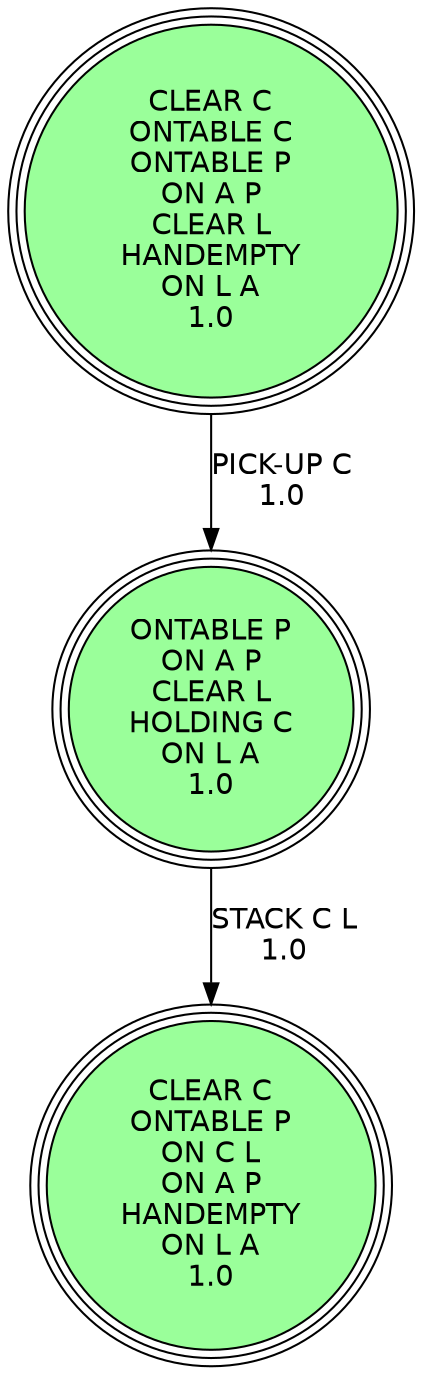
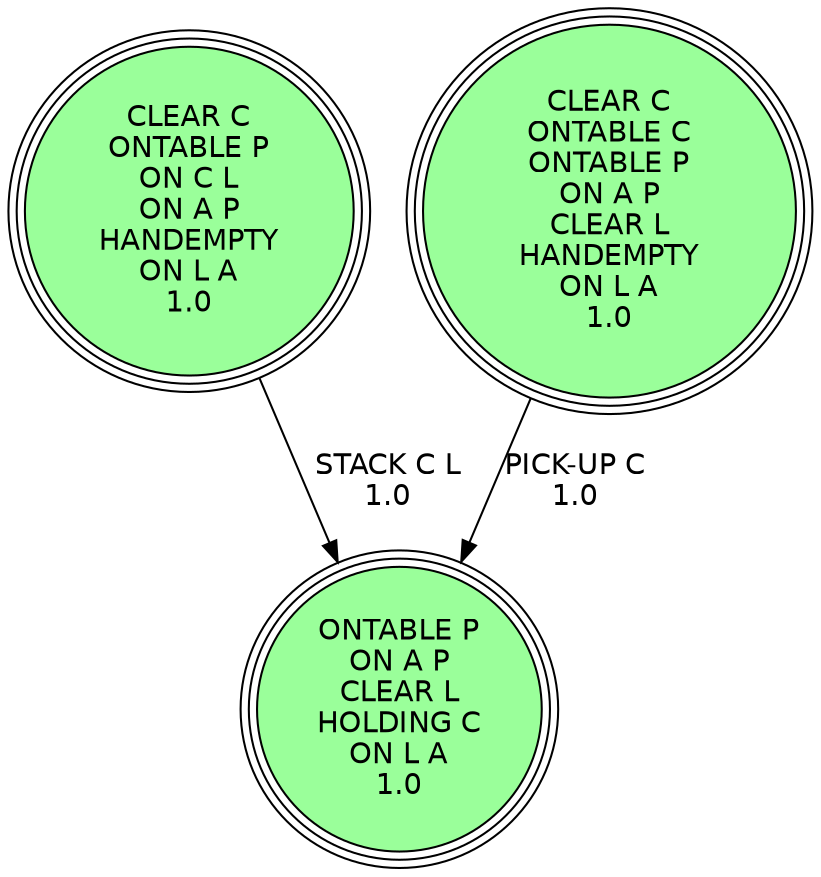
edge "ONTABLE P ON A P CLEAR L HOLDING C ON L A 1.0" -> "CLEAR C ONTABLE P ON C L ON A P HANDEMPTY ON L A 1.0": reversed
